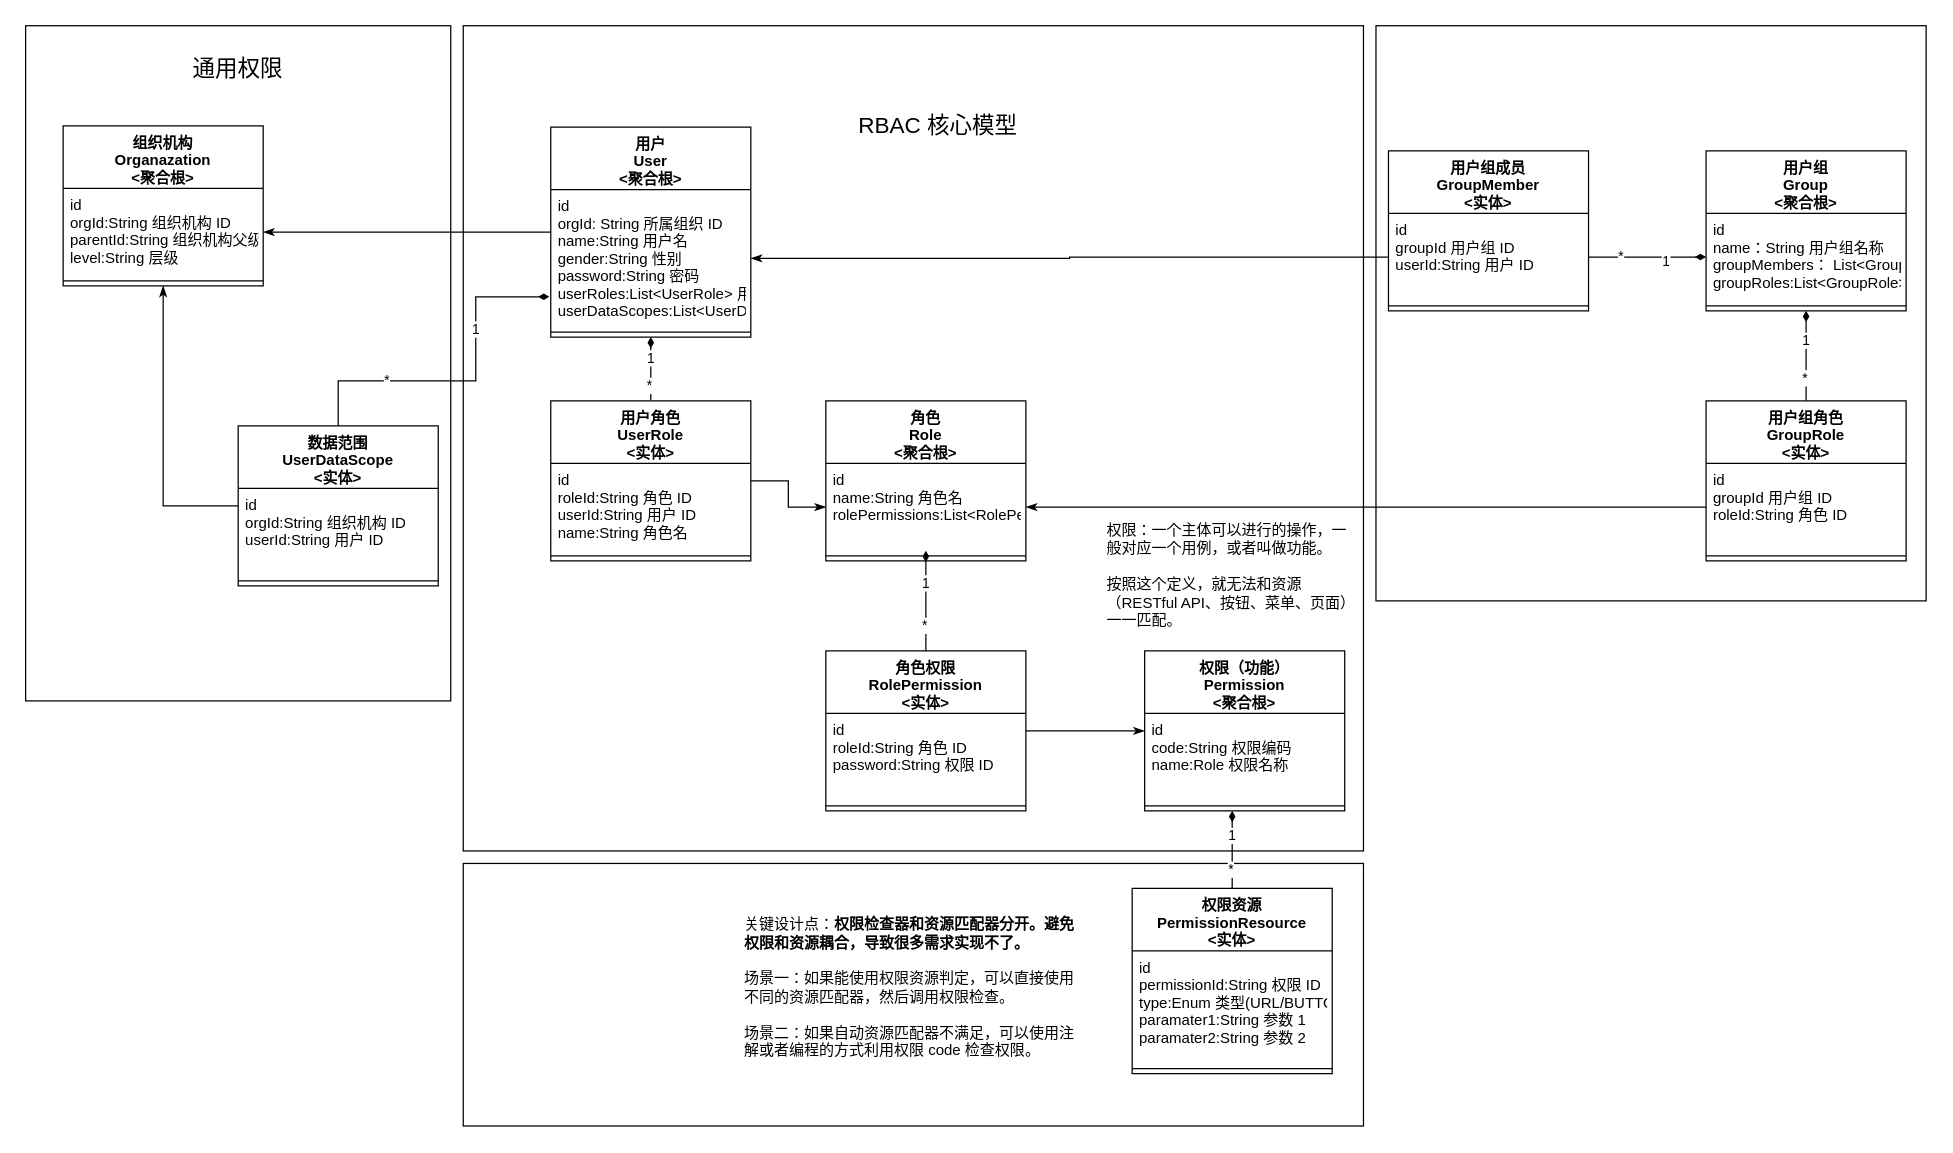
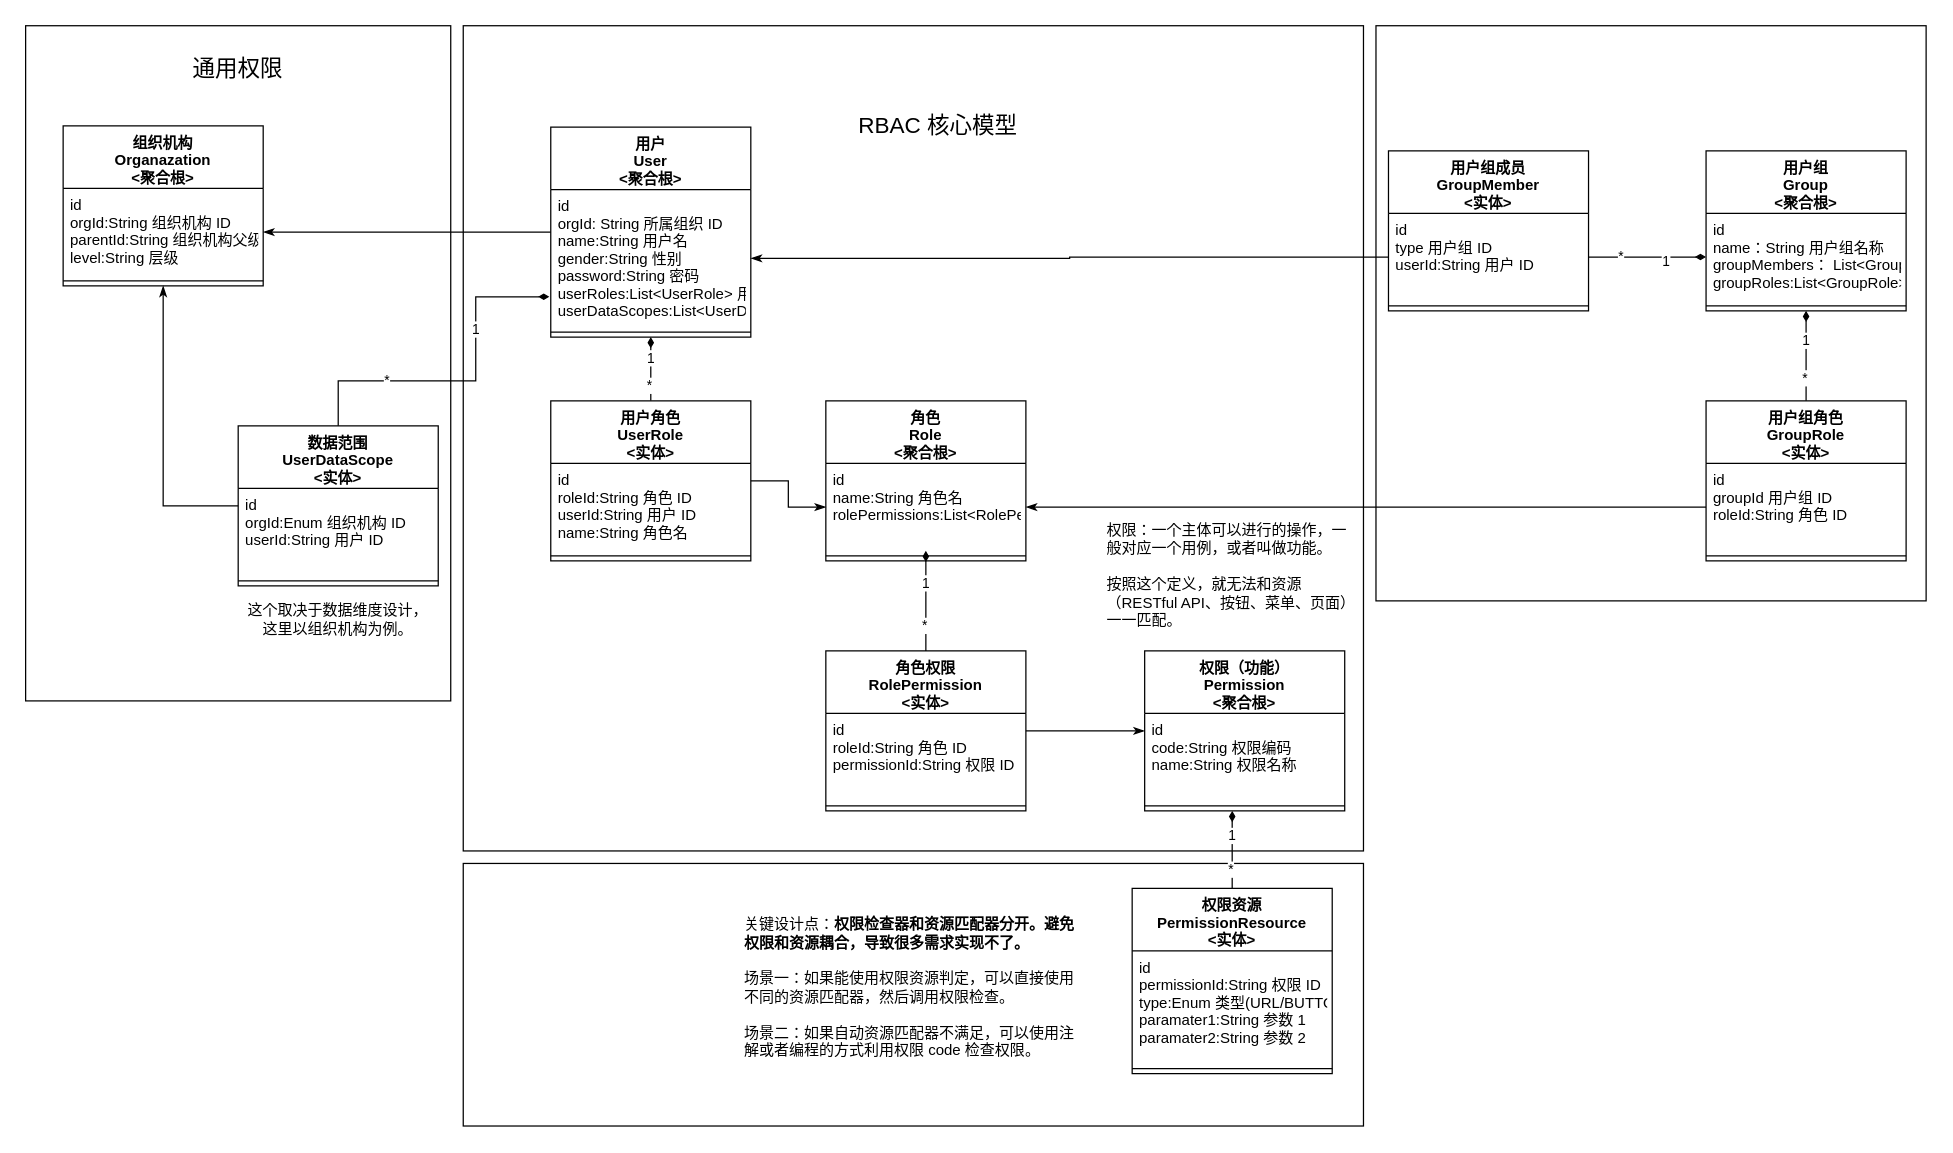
node "id groupId 用户组 ID userId:String 用户 ID": label "id groupId 用户组 ID userId:String 用户 ID" -> "id type 用户组 ID userId:String 用户 ID"
node "id orgId:String 组织机构 ID userId:String 用户 ID": label "id orgId:String 组织机构 ID userId:String 用户 ID" -> "id orgId:Enum 组织机构 ID userId:String 用户 ID"
node "这个取决于数据维度设计，这里以组织机构为例。": added
node "id roleId:String 角色 ID password:String 权限 ID": label "id roleId:String 角色 ID password:String 权限 ID" -> "id roleId:String 角色 ID permissionId:String 权限 ID"
node "id code:String 权限编码 name:Role 权限名称": label "id code:String 权限编码 name:Role 权限名称" -> "id code:String 权限编码 name:String 权限名称"
